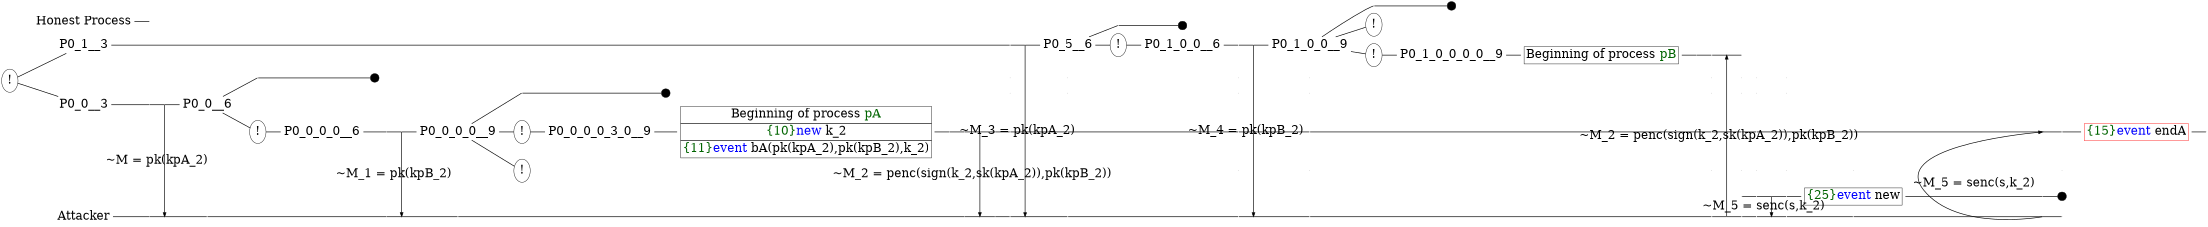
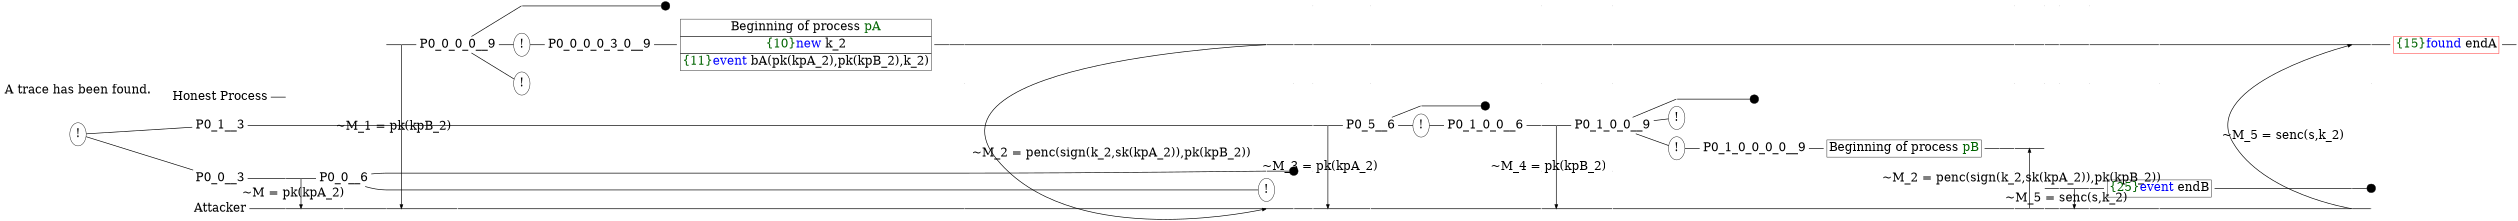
node "A trace has been found.": added
node "{15}": text "event" -> "found"
node "P0_0_0_0__6": removed
node "{25}": text "new" -> "endB"
